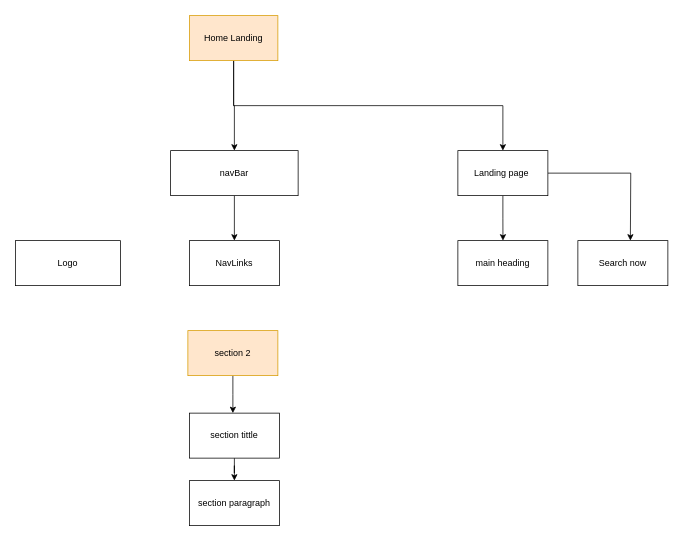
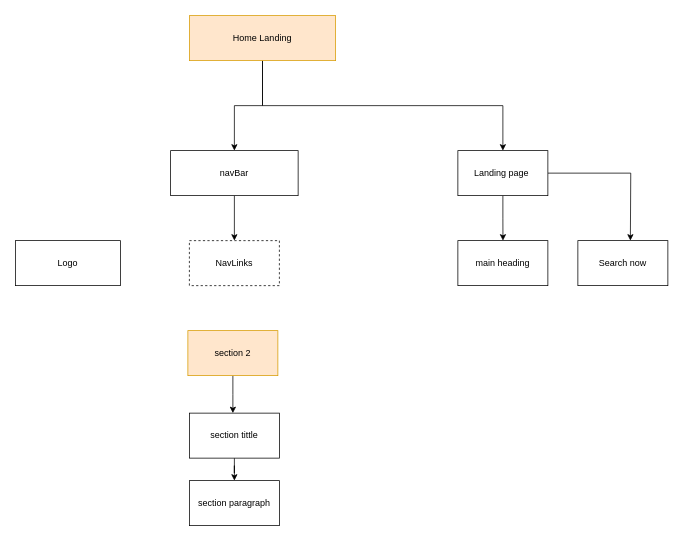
node "Home Landing": size 89x45 -> 146x45
node "NavLinks": style solid -> dashed
